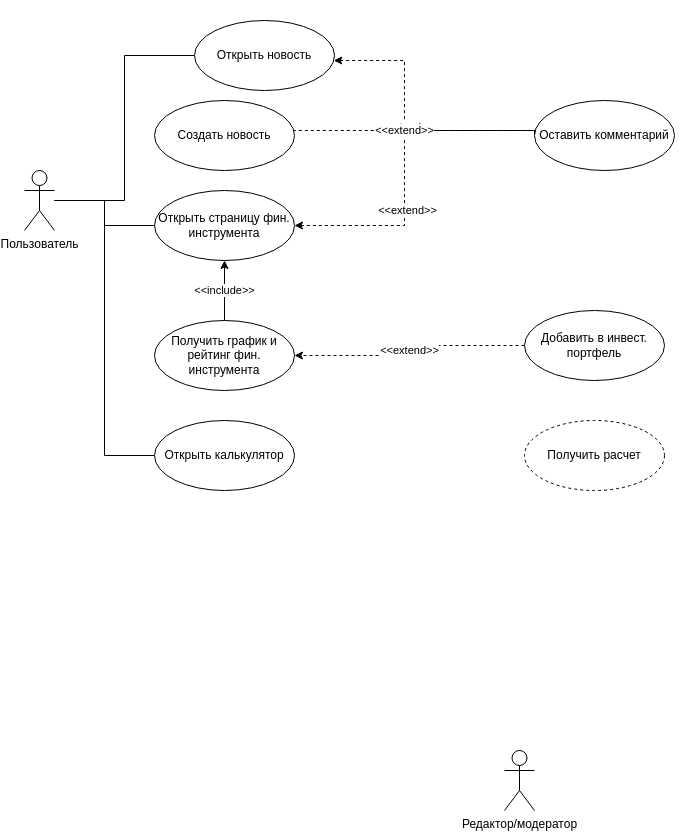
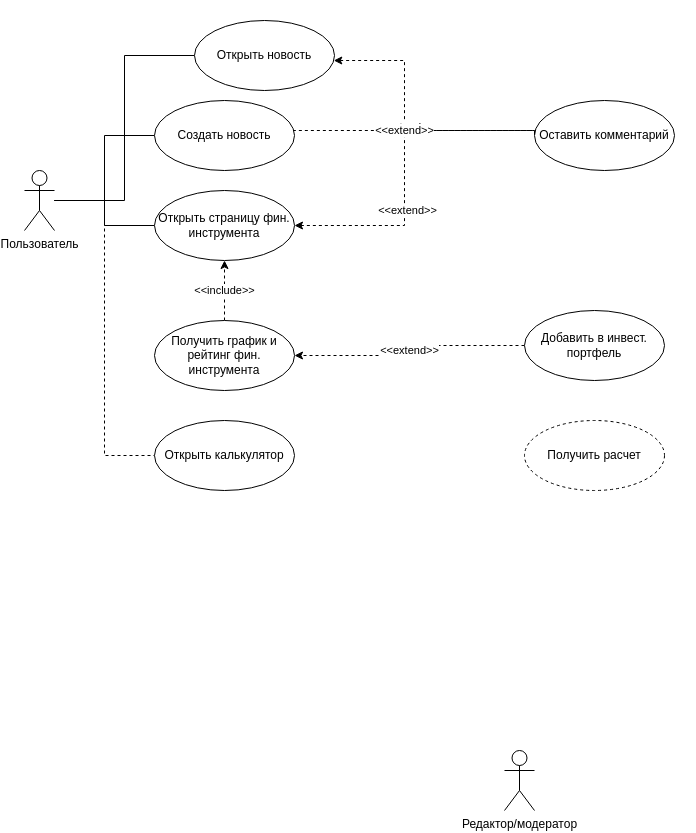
edge "Создать новость" -- "Пользователь": added
edge "Получить график и рейтинг фин. инструмента" -> "Открыть страницу фин. инструмента": style solid -> dashed
edge "Пользователь" -- "Открыть калькулятор": style solid -> dashed
